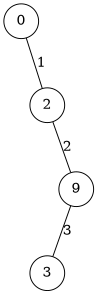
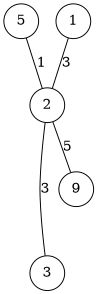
node "0": label "0" -> "5"
node "1": added
edge "2" -- "9": label "2" -> "5"
edge "9" -- "3": now "2" -- "3"
